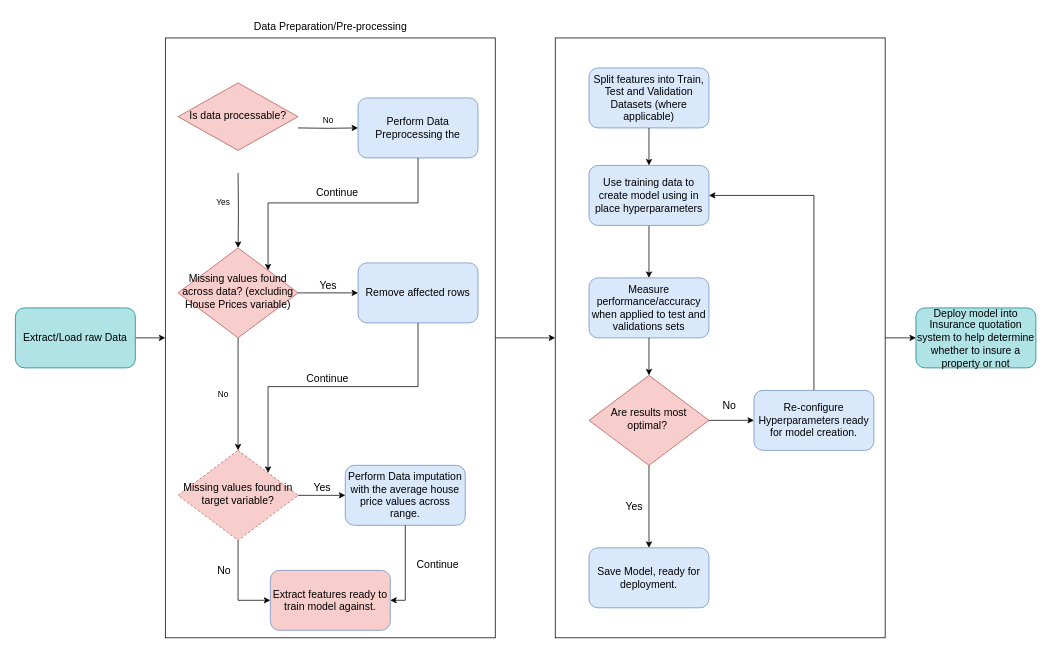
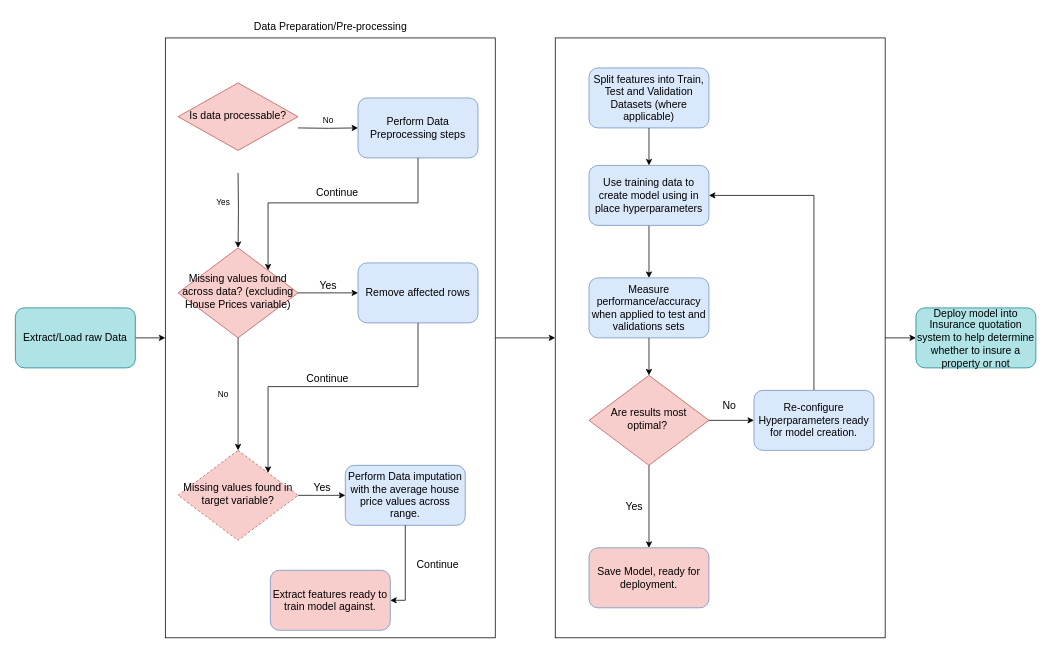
node "Perform Data Preprocessing the": label "Perform Data Preprocessing the" -> "Perform Data Preprocessing steps"
node "Save Model, ready for deployment.": fillcolor #dae8fc -> #f8cecc
edge "Missing values found in target variable?" -> "Extract features ready to train model against.": removed, label "No"
